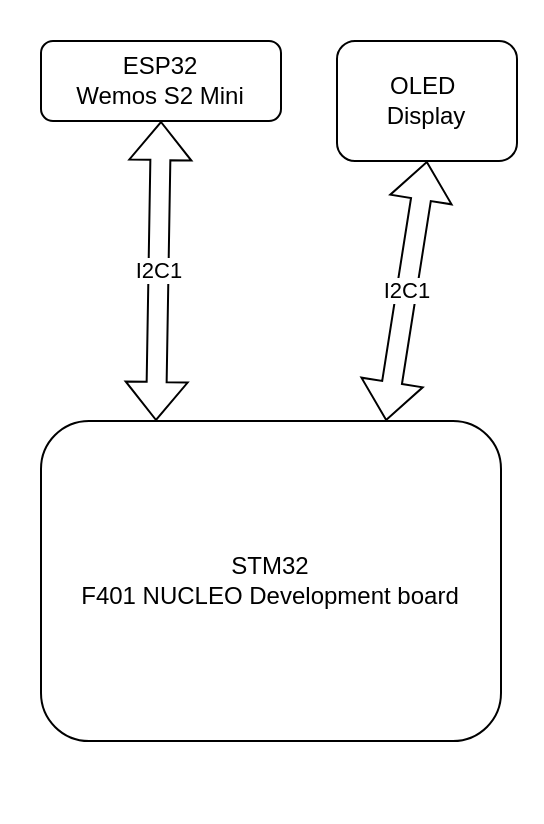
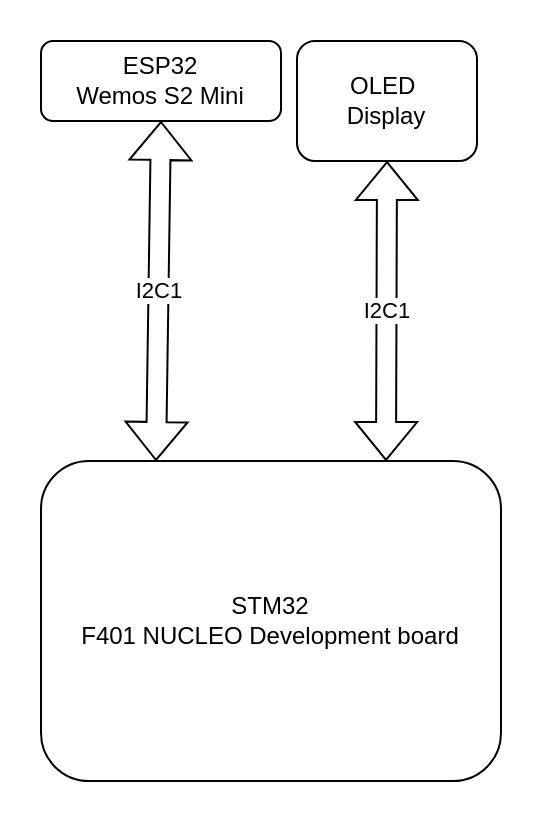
node "OLED Display": moved (427, 101) -> (387, 101)
node "STM32 F401 NUCLEO Development board": moved (271, 581) -> (271, 621)
